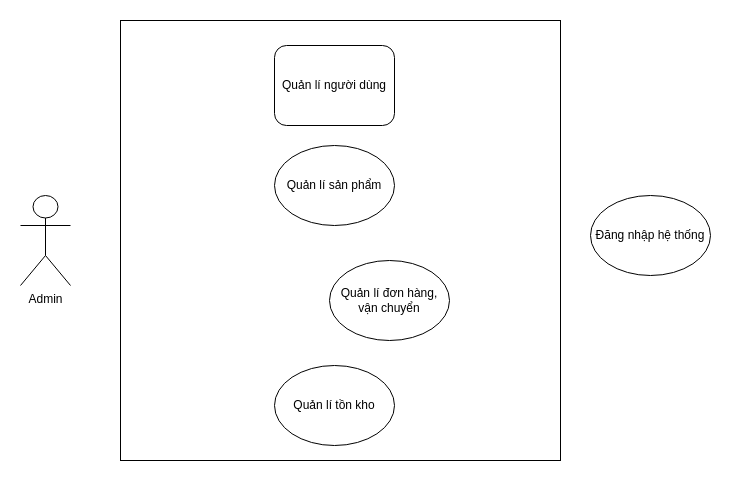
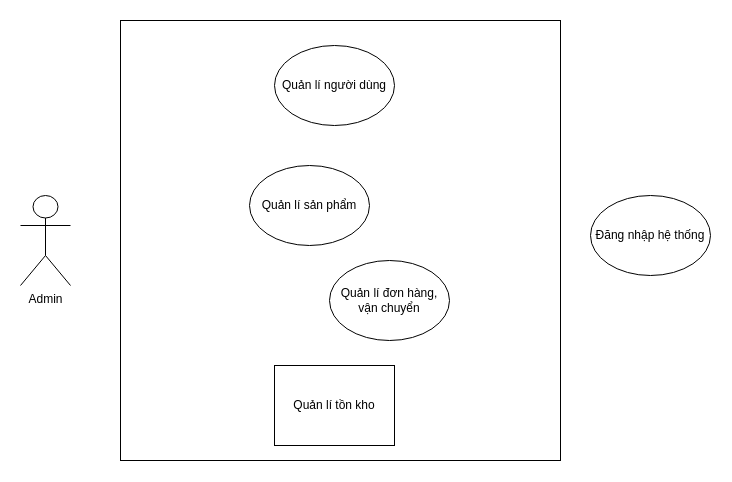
node "Quản lí người dùng": shape rounded rectangle -> ellipse
node "Quản lí sản phẩm": moved (335, 186) -> (310, 206)
node "Quản lí tồn kho": shape ellipse -> rectangle
